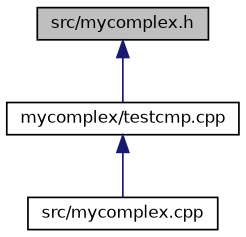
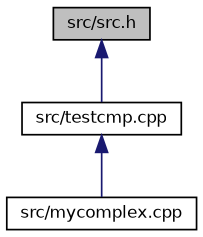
node "src/mycomplex.h": label "src/mycomplex.h" -> "src/src.h"
node "mycomplex/testcmp.cpp": label "mycomplex/testcmp.cpp" -> "src/testcmp.cpp"
